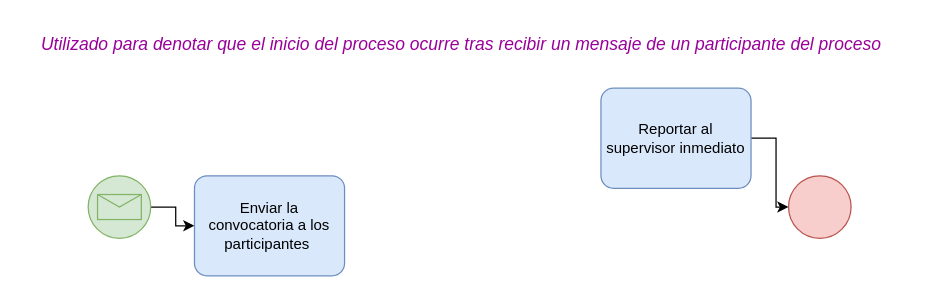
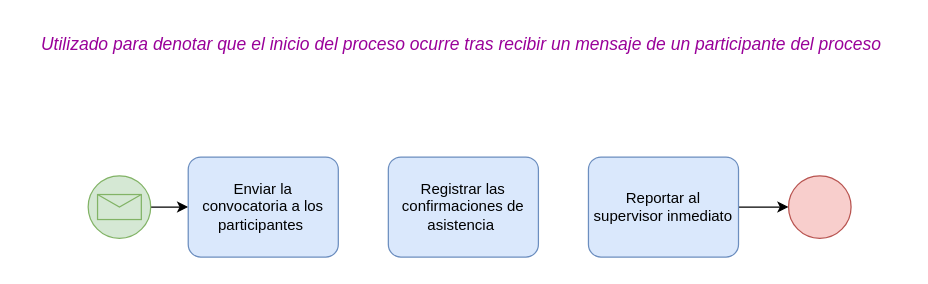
node "Reportar al supervisor inmediato": moved (676, 138) -> (663, 207)
node "Registrar las confirmaciones de asistencia": added
node "Enviar la convocatoria a los participantes": moved (269, 226) -> (263, 207)
